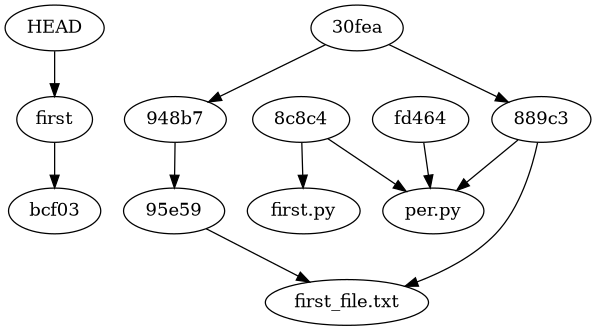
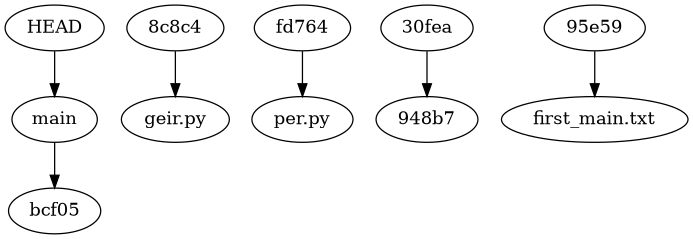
node "first": label "first" -> "main"
node "fd464": label "fd464" -> "fd764"
node "889c3": removed
edge "948b7" -> "95e59": removed
edge "8c8c4" -> "per.py": removed
node "bcf03": label "bcf03" -> "bcf05"
node "first.py": label "first.py" -> "geir.py"
node "first_file.txt": label "first_file.txt" -> "first_main.txt"
